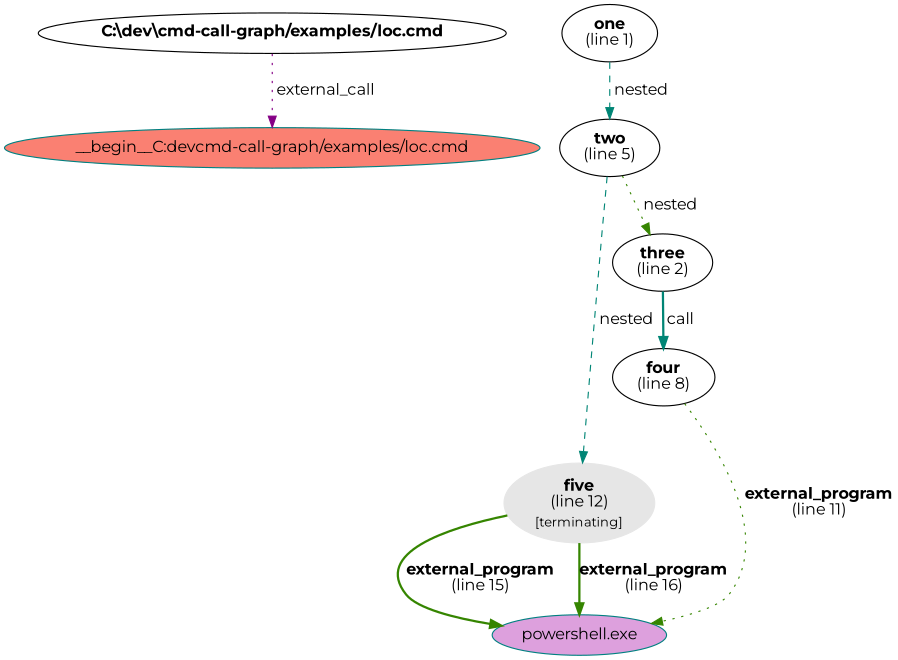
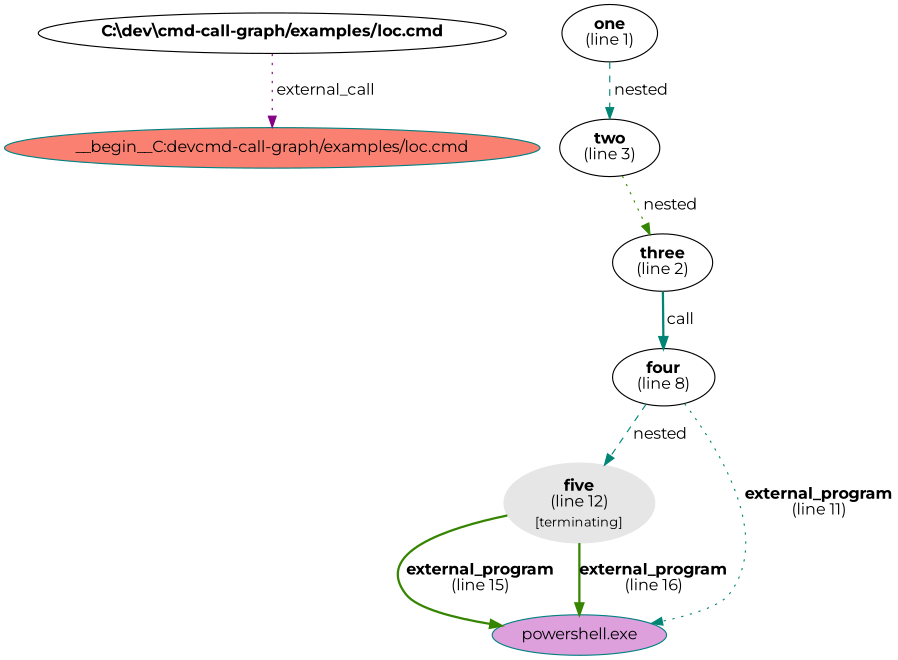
node "two": text "(line 5)" -> "(line 3)"
edge "two" -> "five": now "four" -> "five"
edge "four" -> "powershell.exe": color #358500 -> #008575
